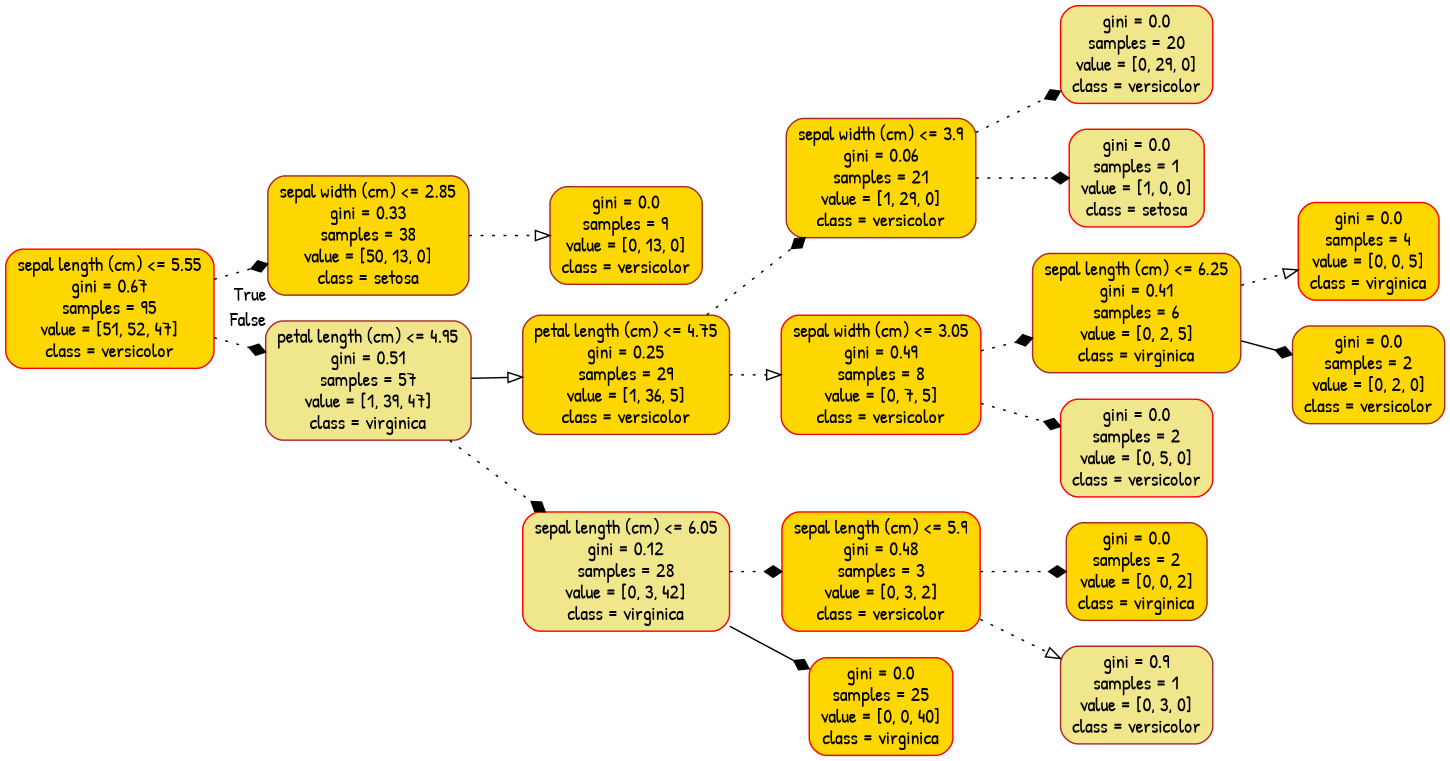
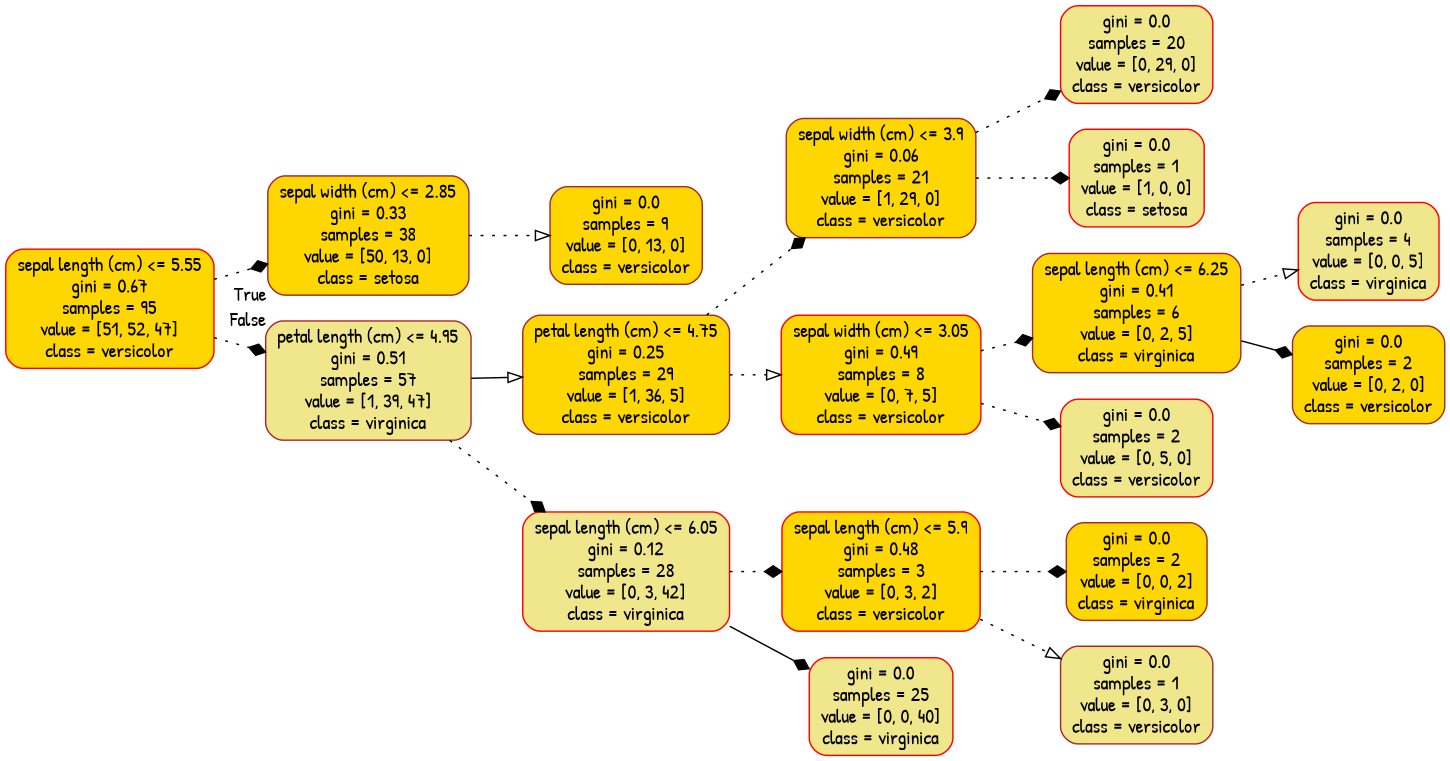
node "gini = 0.0 samples = 4 value = [0, 0, 5] class = virginica": fillcolor gold -> khaki
node "gini = 0.9 samples = 1 value = [0, 3, 0] class = versicolor": label "gini = 0.9 samples = 1 value = [0, 3, 0] class = versicolor" -> "gini = 0.0 samples = 1 value = [0, 3, 0] class = versicolor"
node "gini = 0.0 samples = 25 value = [0, 0, 40] class = virginica": fillcolor gold -> khaki
